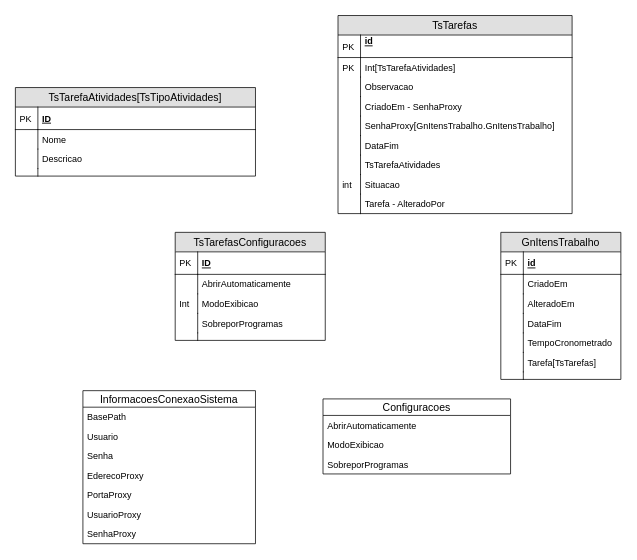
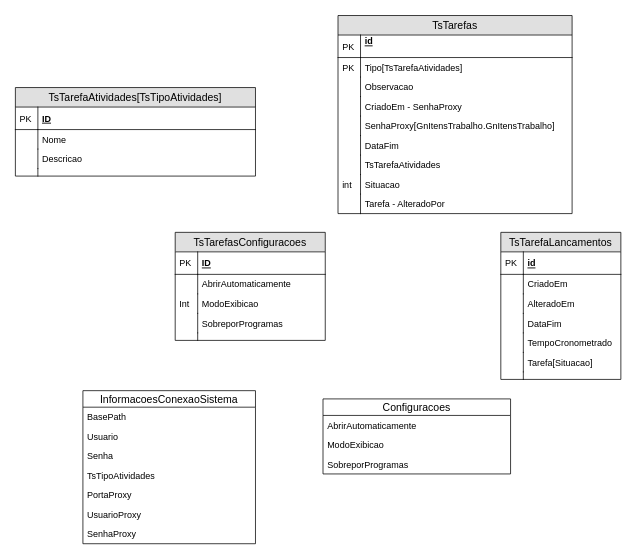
node "Int[TsTarefaAtividades]": label "Int[TsTarefaAtividades]" -> "Tipo[TsTarefaAtividades]"
node "GnItensTrabalho": label "GnItensTrabalho" -> "TsTarefaLancamentos"
node "Tarefa[TsTarefas]": label "Tarefa[TsTarefas]" -> "Tarefa[Situacao]"
node "EderecoProxy": label "EderecoProxy" -> "TsTipoAtividades"
